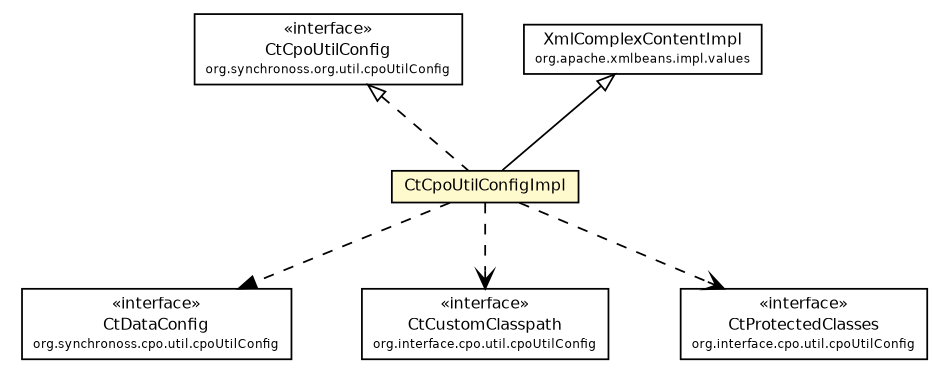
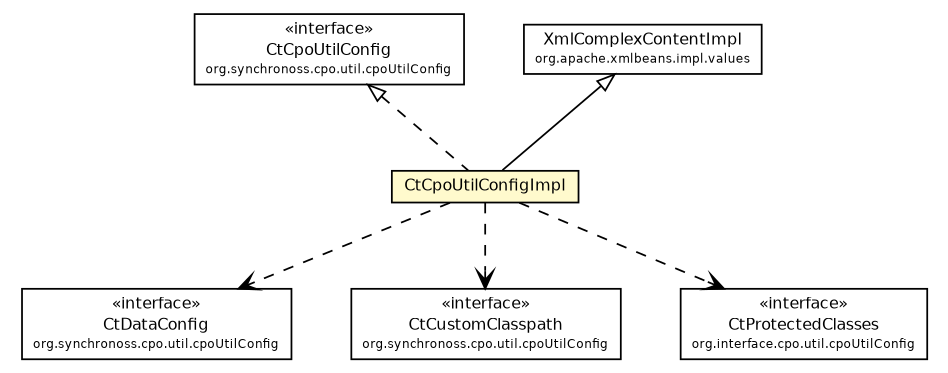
node "CtCpoUtilConfig": text "org.synchronoss.org.util.cpoUtilConfig" -> "org.synchronoss.cpo.util.cpoUtilConfig"
edge "CtCpoUtilConfigImpl" -> "CtDataConfig": arrowhead normal -> open
node "CtCustomClasspath": text "org.interface.cpo.util.cpoUtilConfig" -> "org.synchronoss.cpo.util.cpoUtilConfig"
